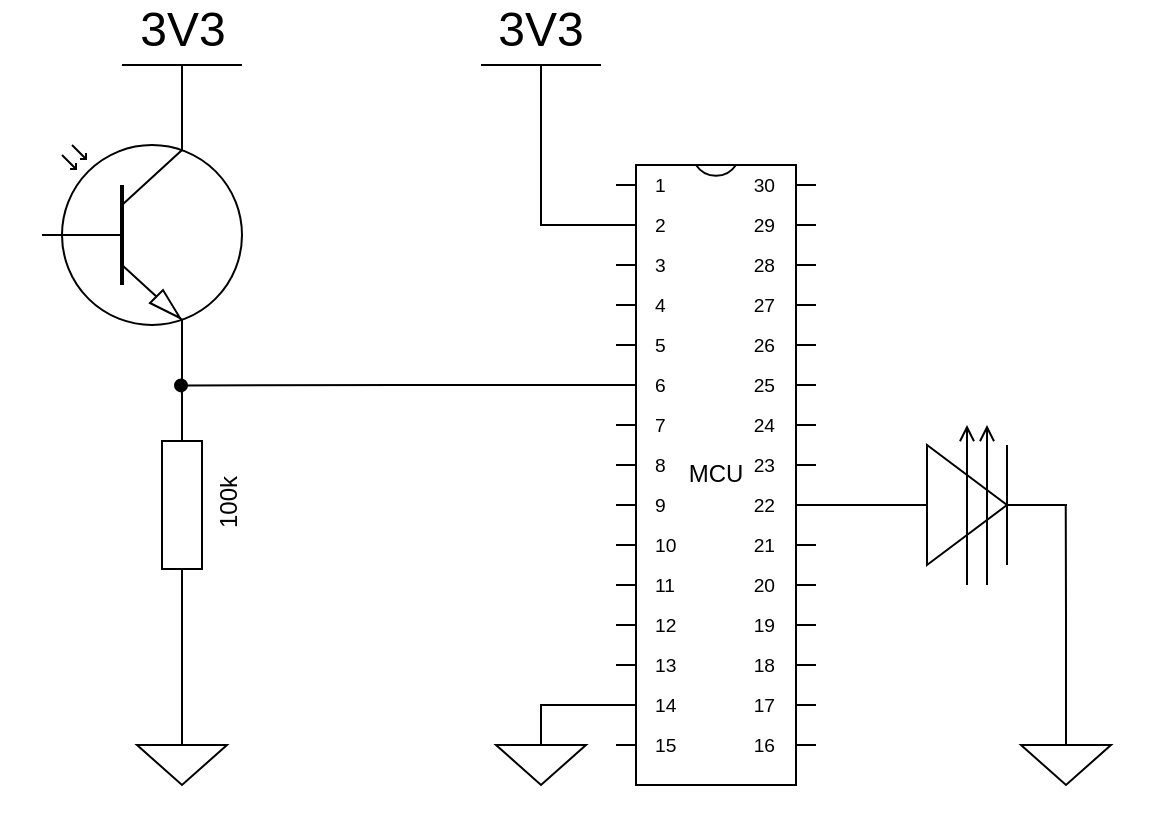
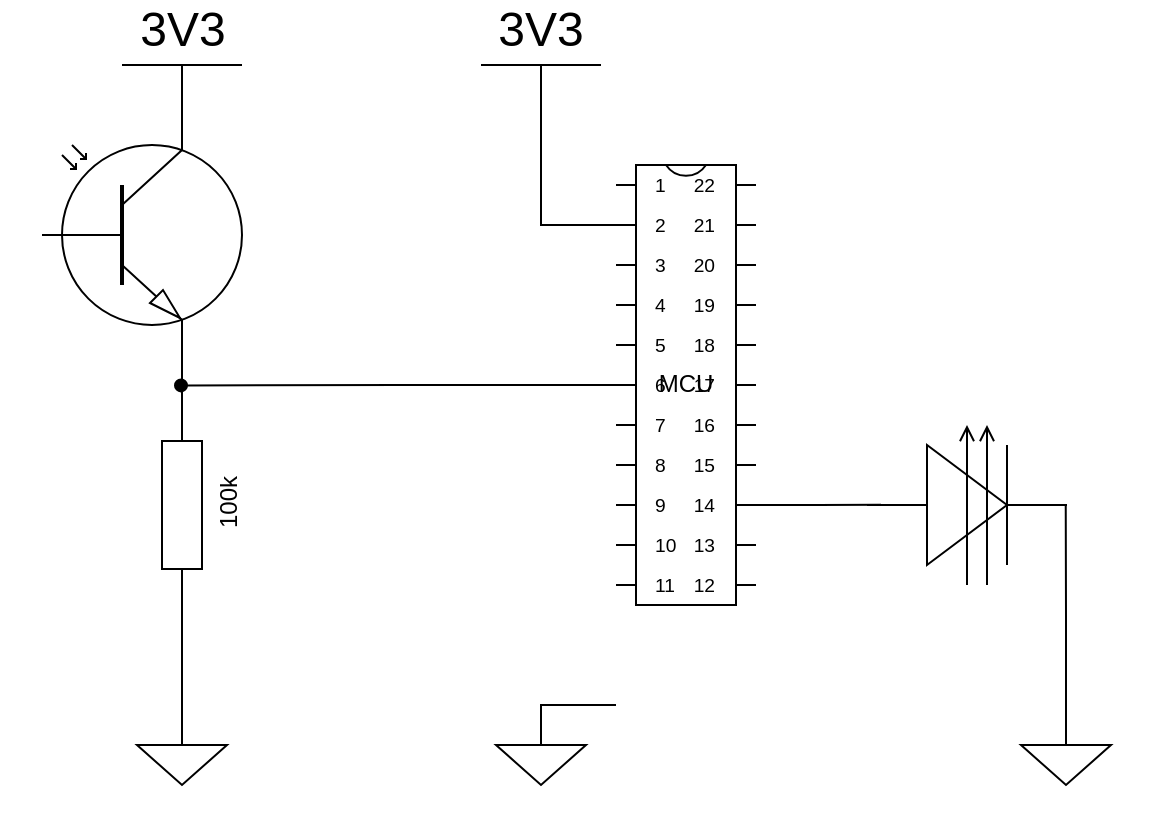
node "MCU": size 200x620 -> 140x440
